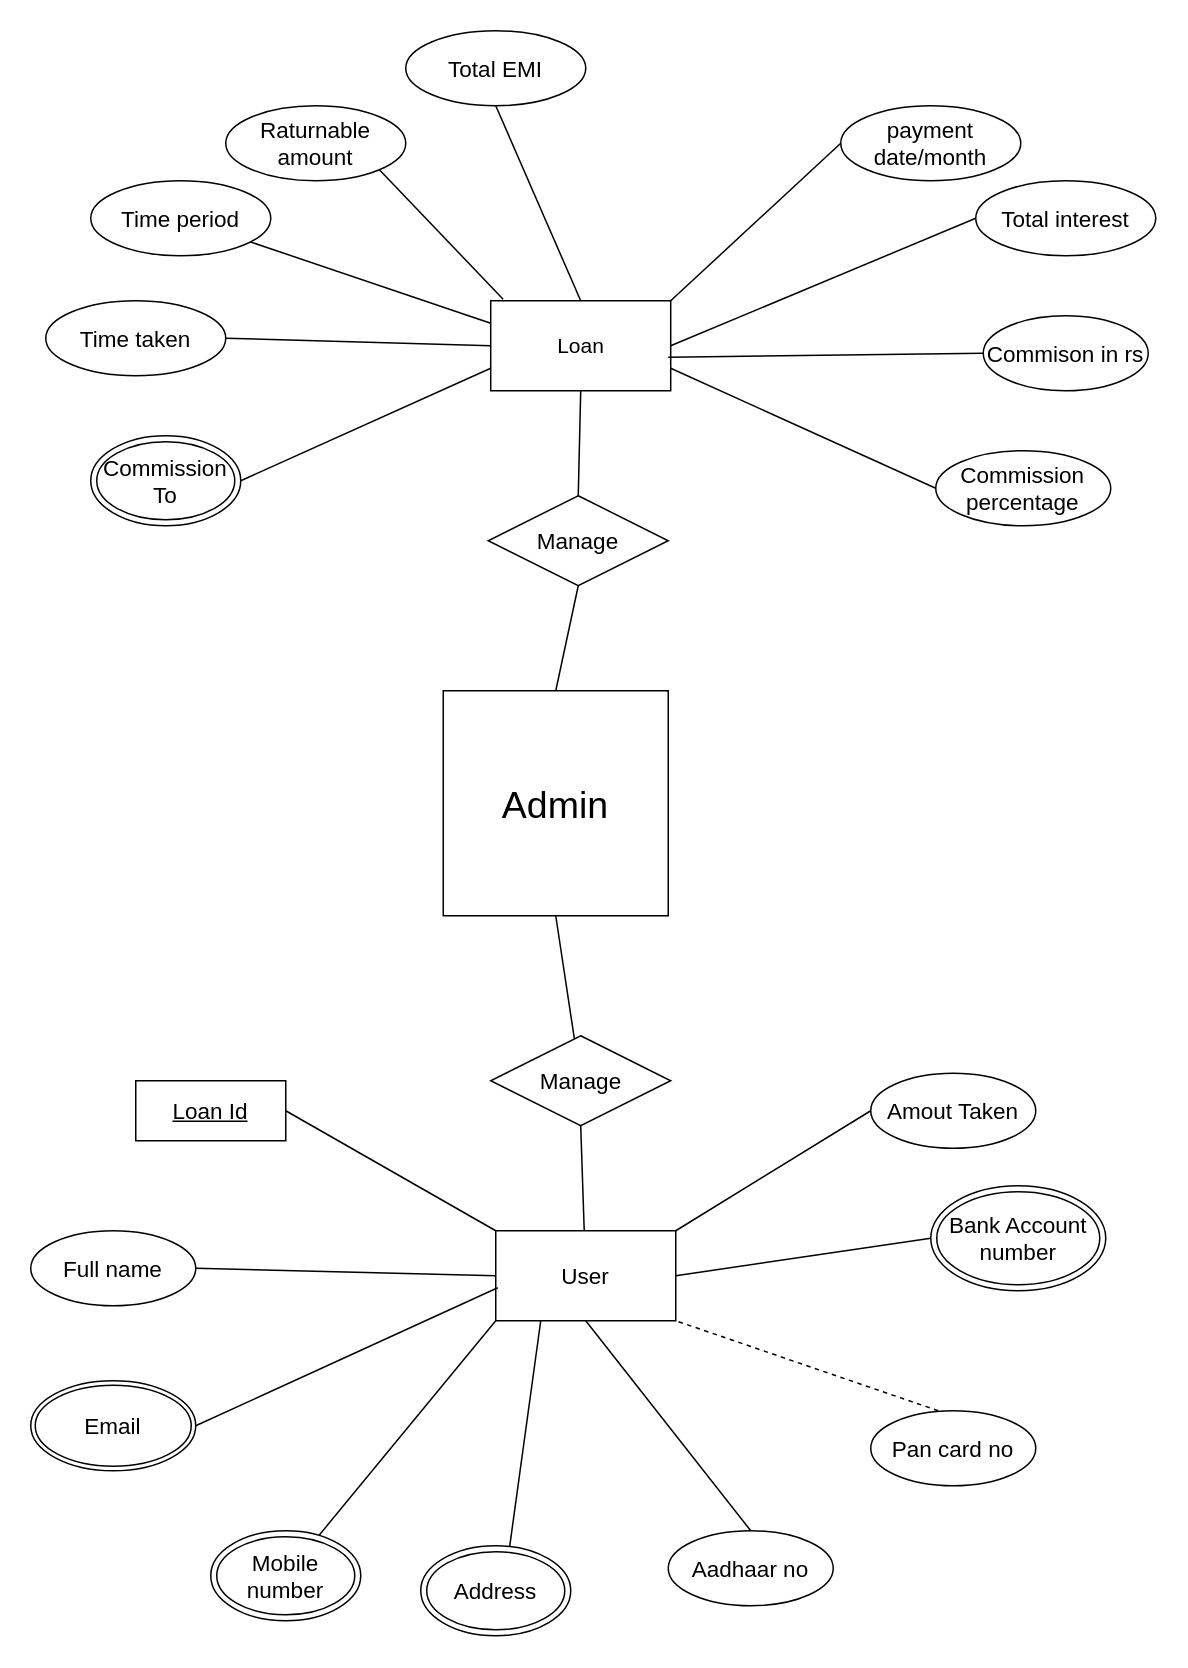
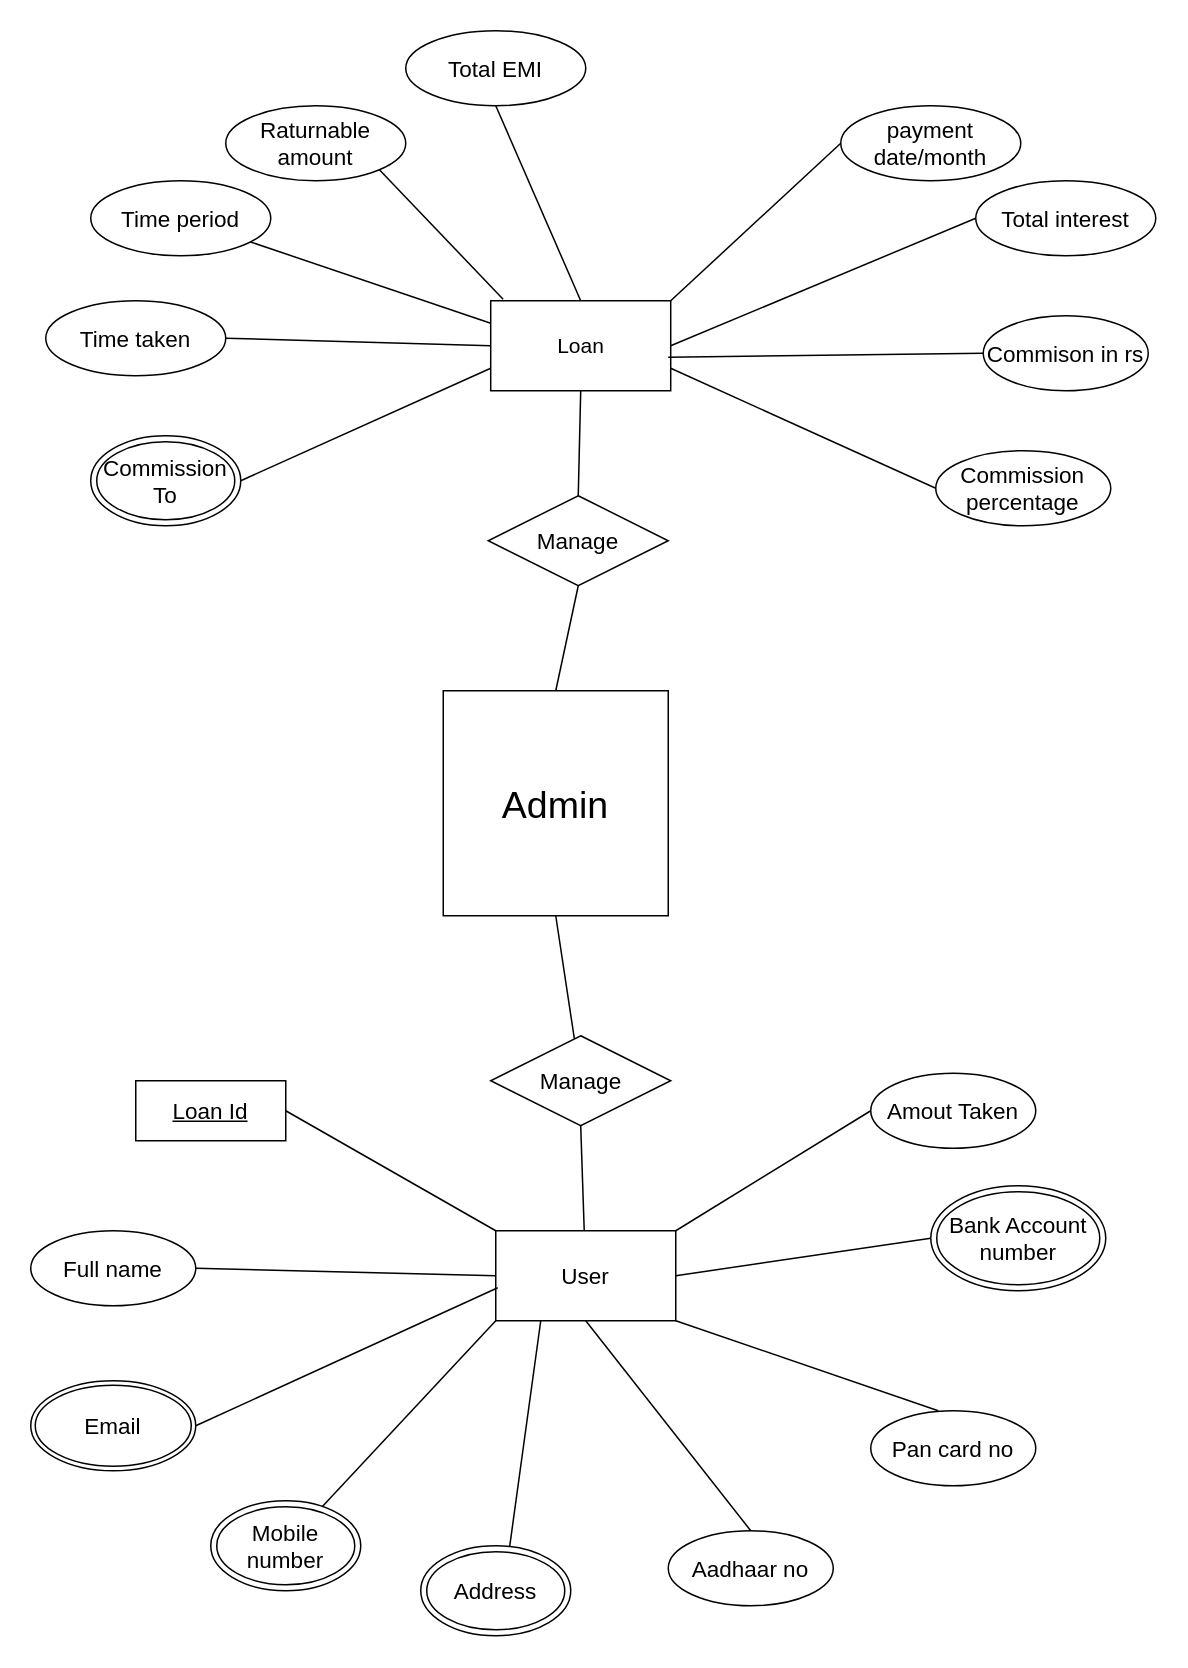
edge "User" -- "Pan card no": style dashed -> solid
node "Mobile number": moved (286, 1576) -> (286, 1546)
